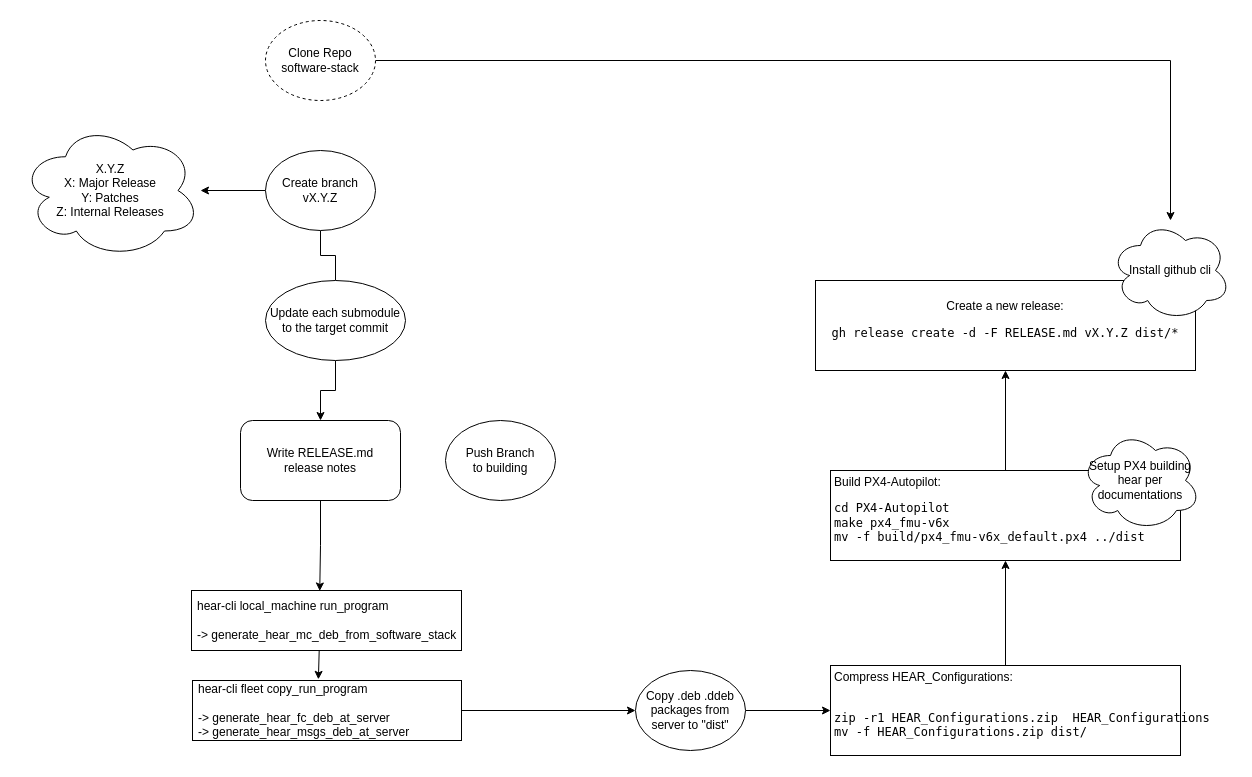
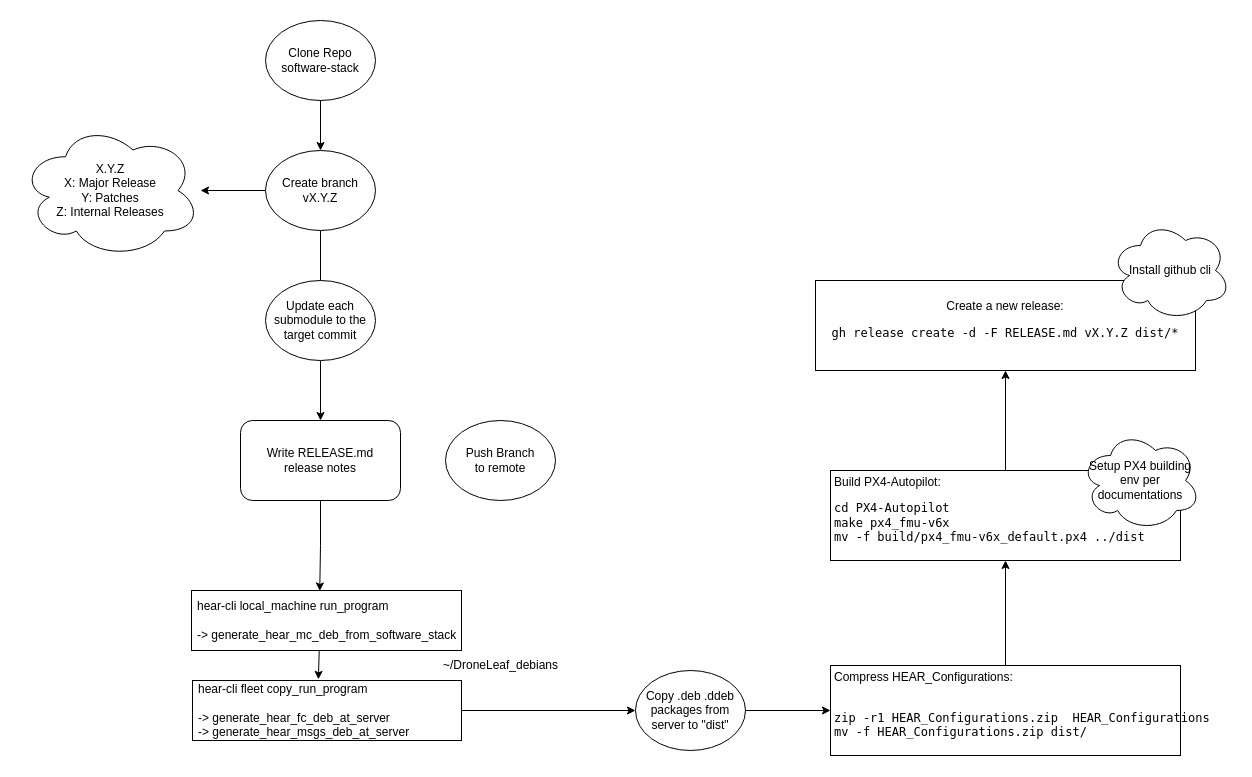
node "Clone Repo software-stack": style dashed -> solid
edge "Clone Repo software-stack" -> "Install github cli": now "Clone Repo software-stack" -> "Create branch vX.Y.Z"
node "Update each submodule to the target commit": size 140x80 -> 110x80
node "Push Branch to building": label "Push Branch to building" -> "Push Branch to remote"
node "Setup PX4 building hear per documentations": label "Setup PX4 building hear per documentations" -> "Setup PX4 building env per documentations"
node "~/DroneLeaf_debians": added
